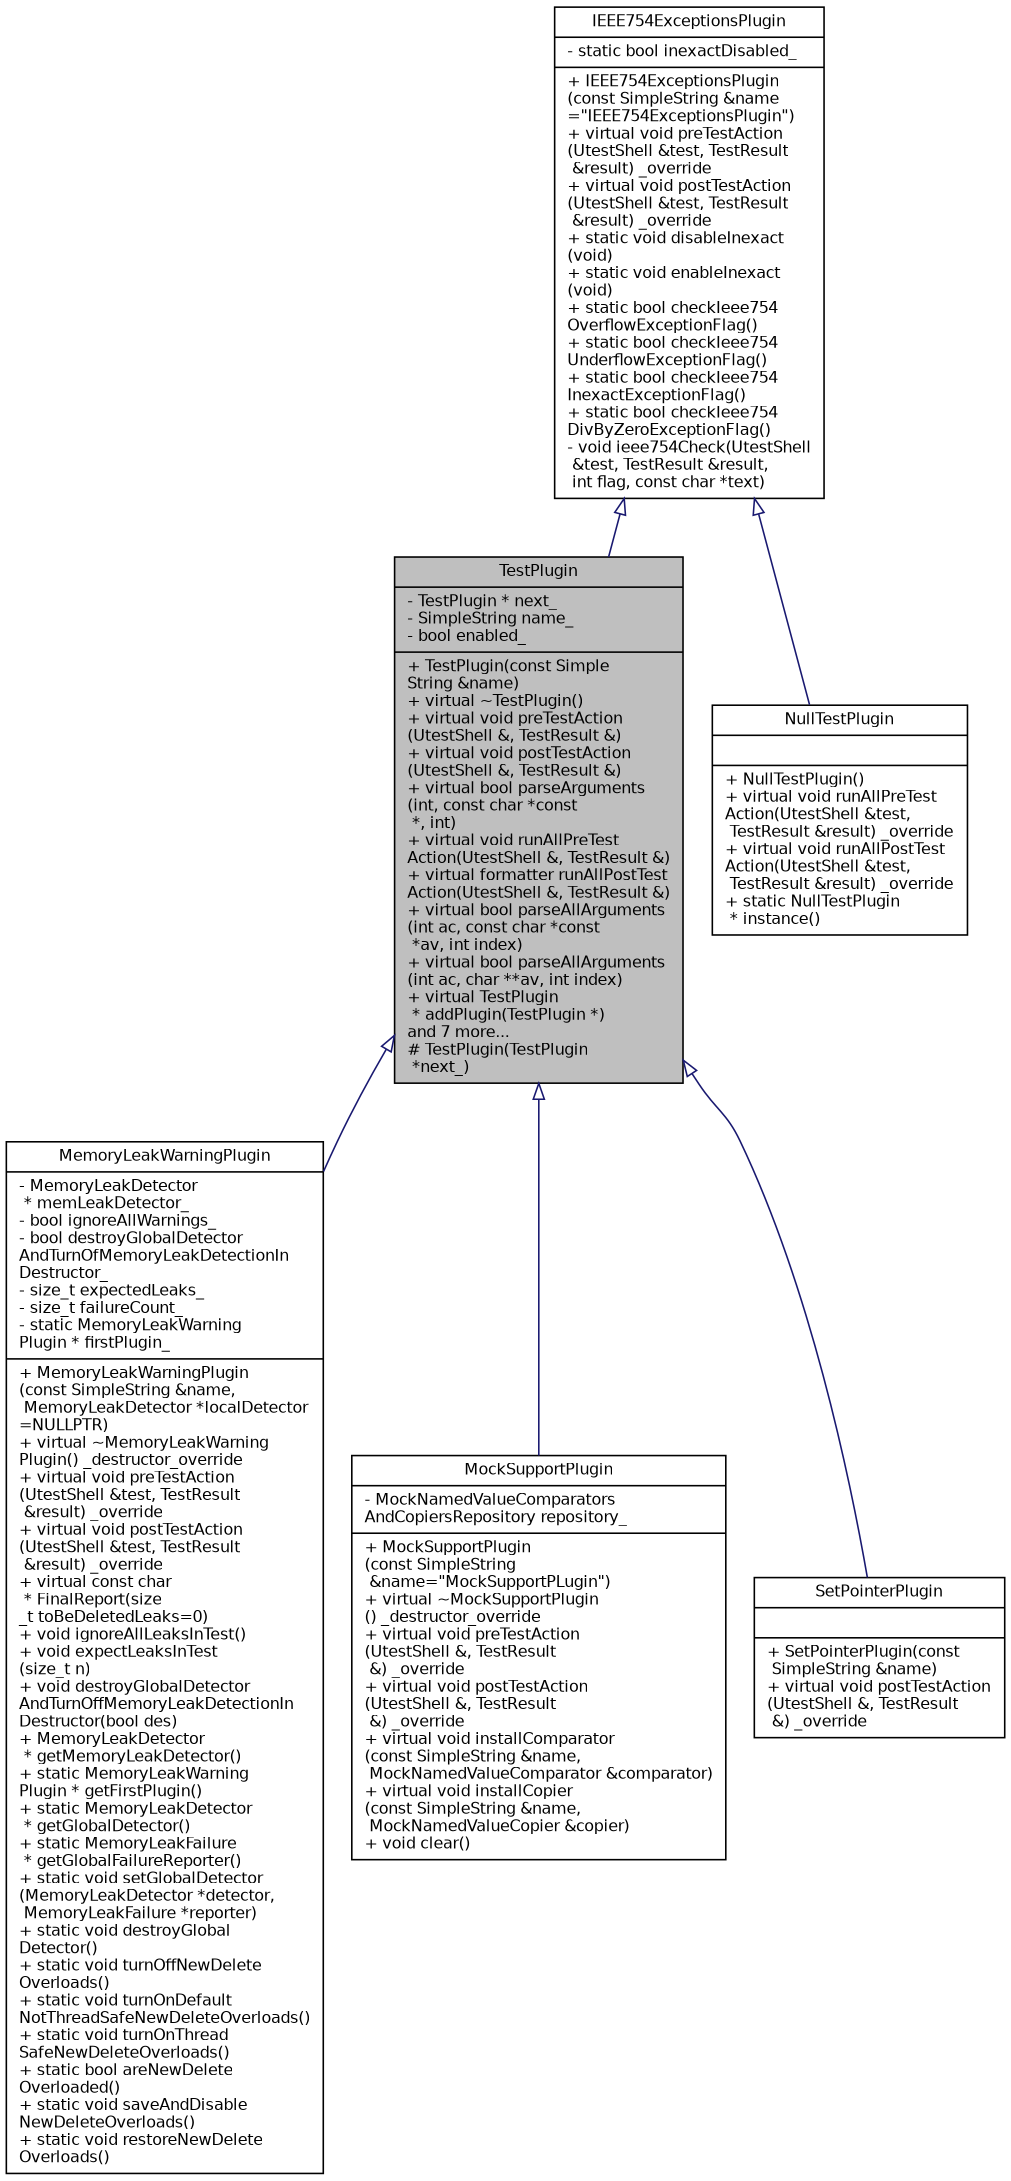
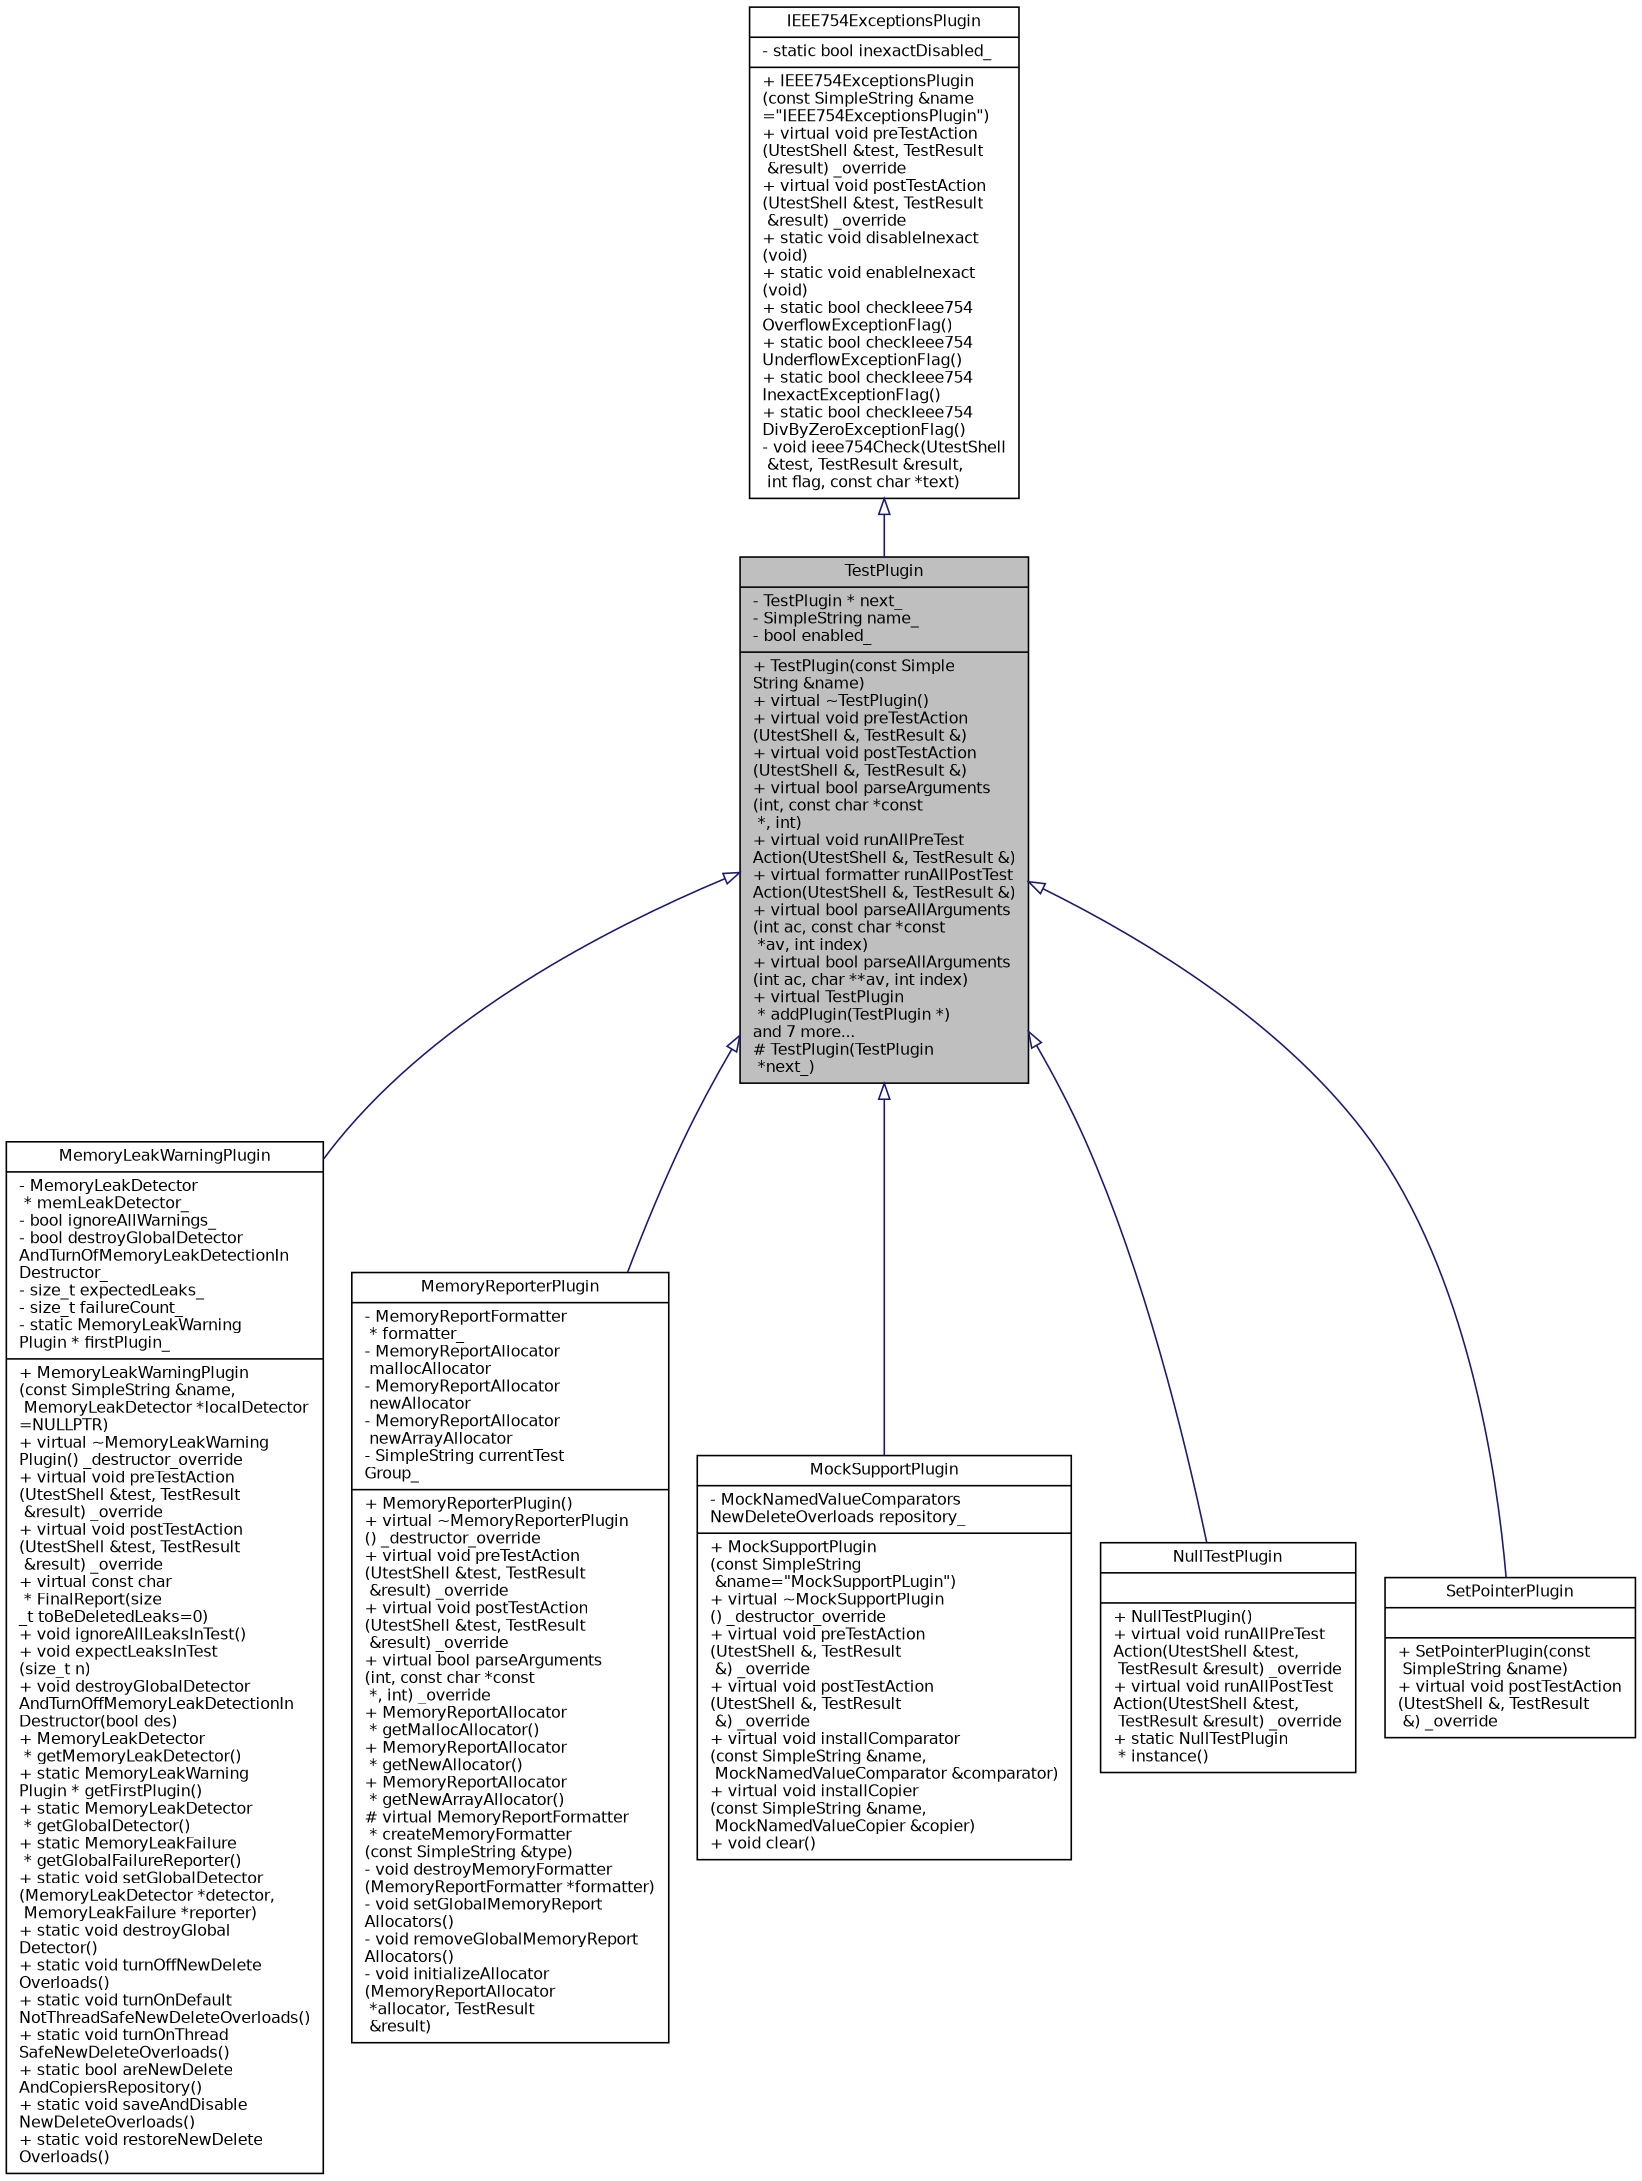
edge "NullTestPlugin" -> "IEEE754ExceptionsPlugin": now "NullTestPlugin" -> "TestPlugin"
node "MockSupportPlugin": text "AndCopiersRepository repository_" -> "NewDeleteOverloads repository_"
node "MemoryReporterPlugin": added
node "MemoryLeakWarningPlugin": text "Overloaded()" -> "AndCopiersRepository()"
